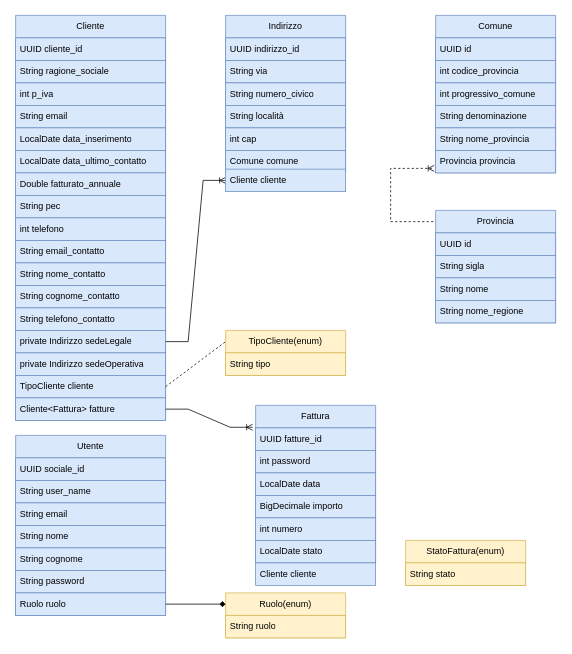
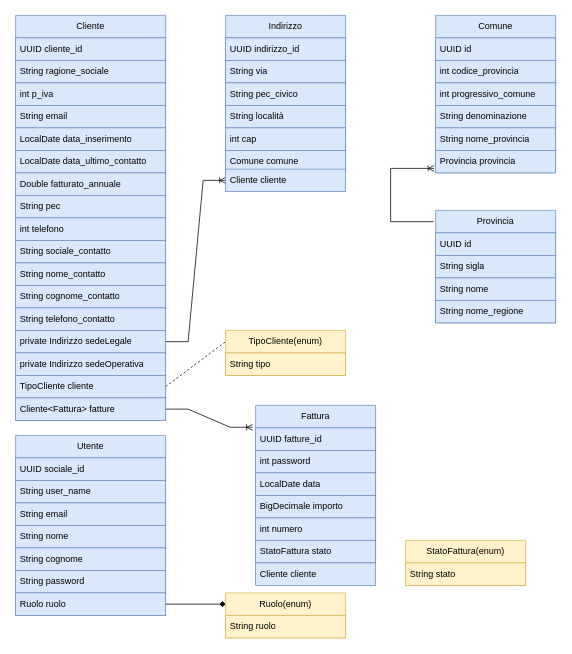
node "String numero_civico": label "String numero_civico" -> "String pec_civico"
edge "Provincia" -> "Provincia provincia": style dashed -> solid
node "String email_contatto": label "String email_contatto" -> "String sociale_contatto"
node "LocalDate stato": label "LocalDate stato" -> "StatoFattura stato"
